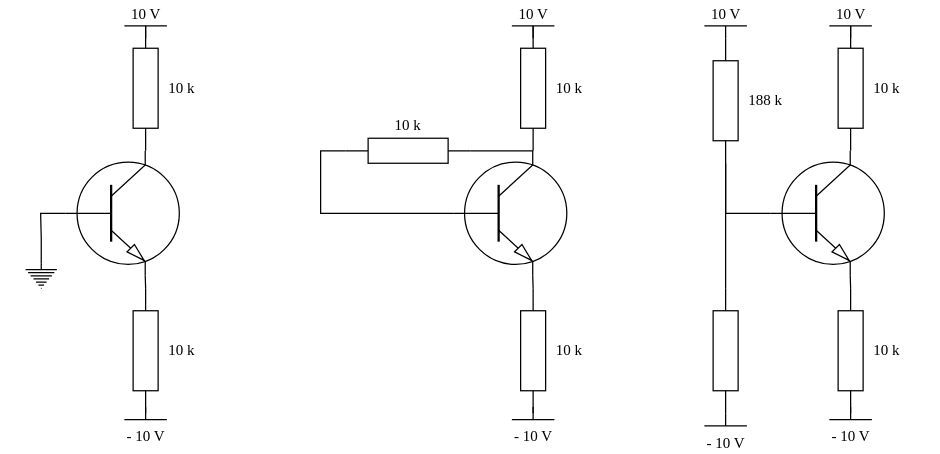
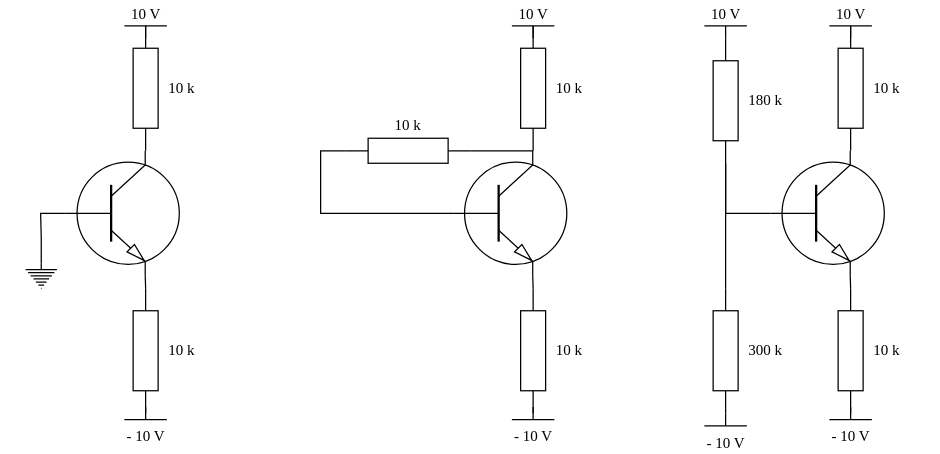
node "188 k": label "188 k" -> "180 k"
node "300 k": added
